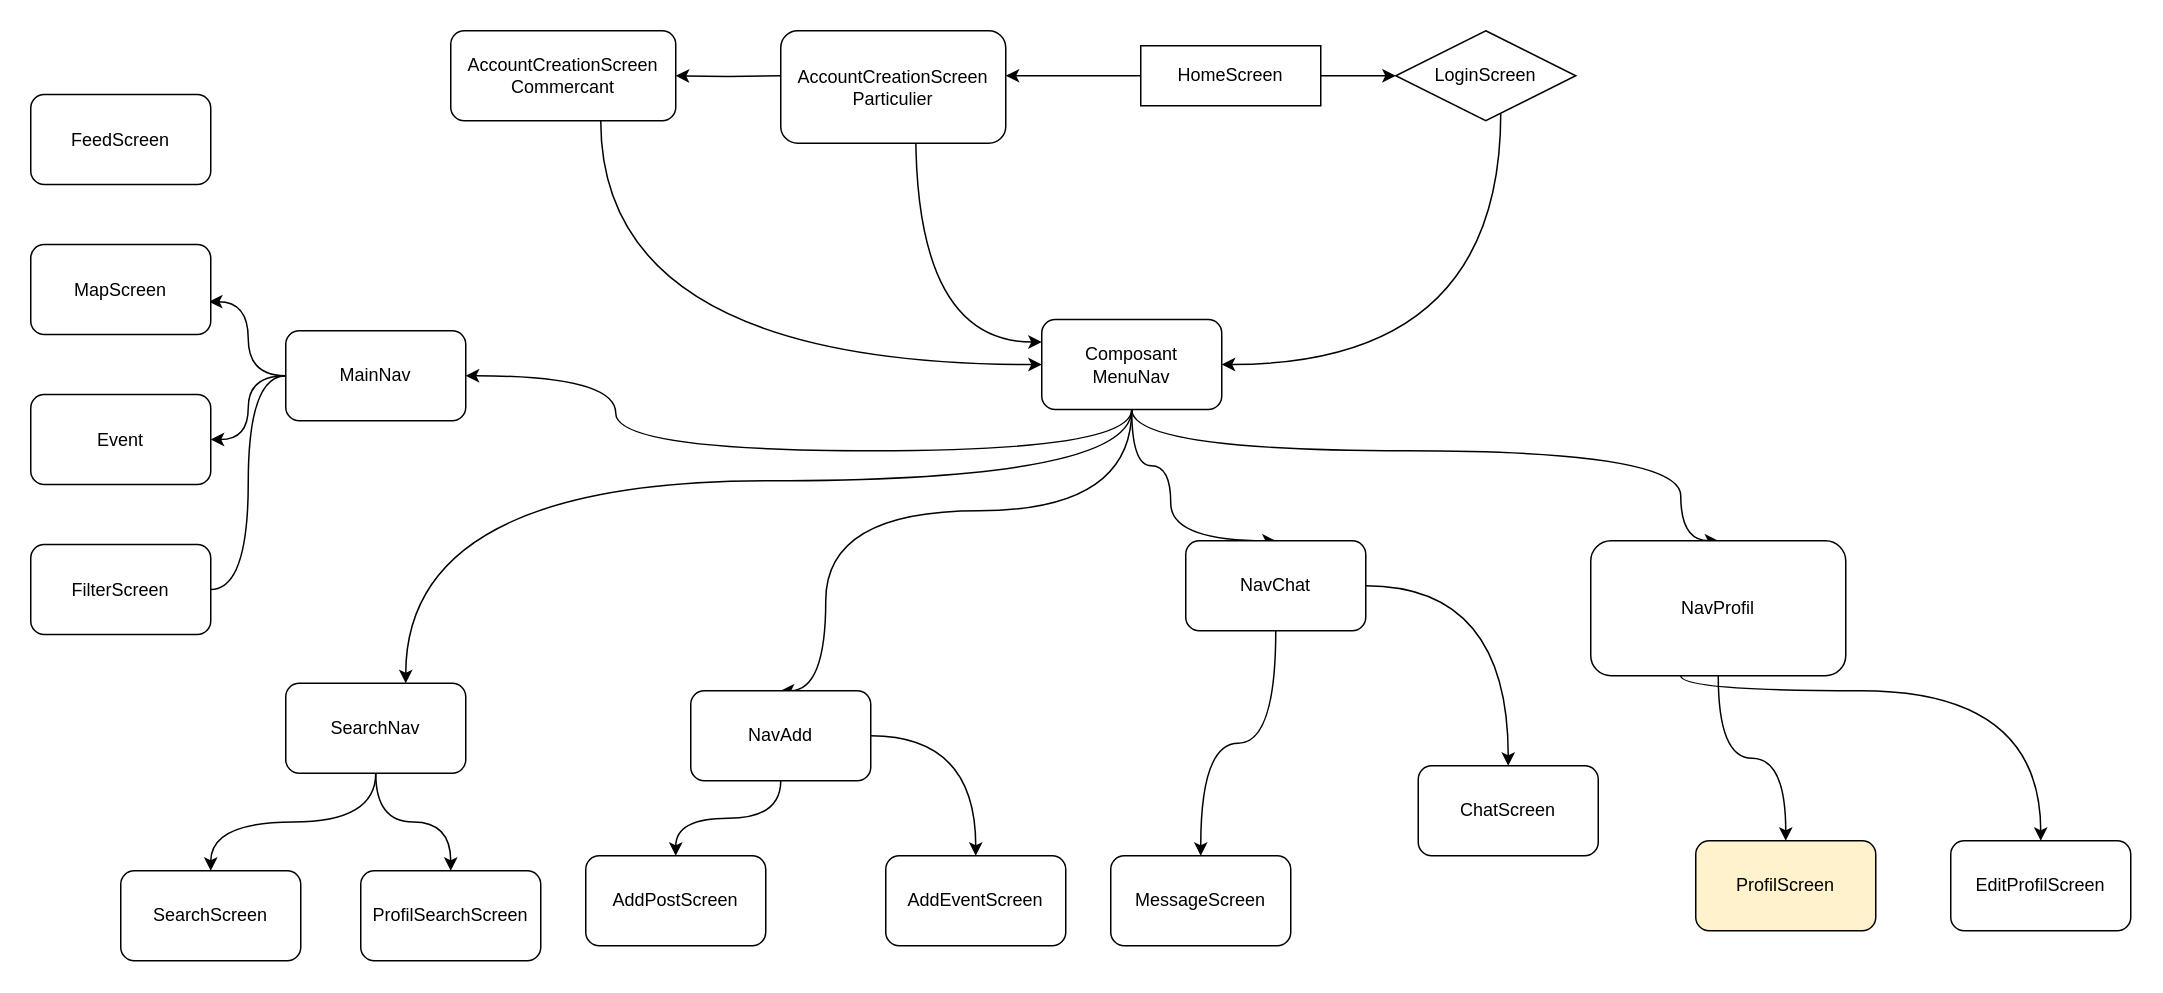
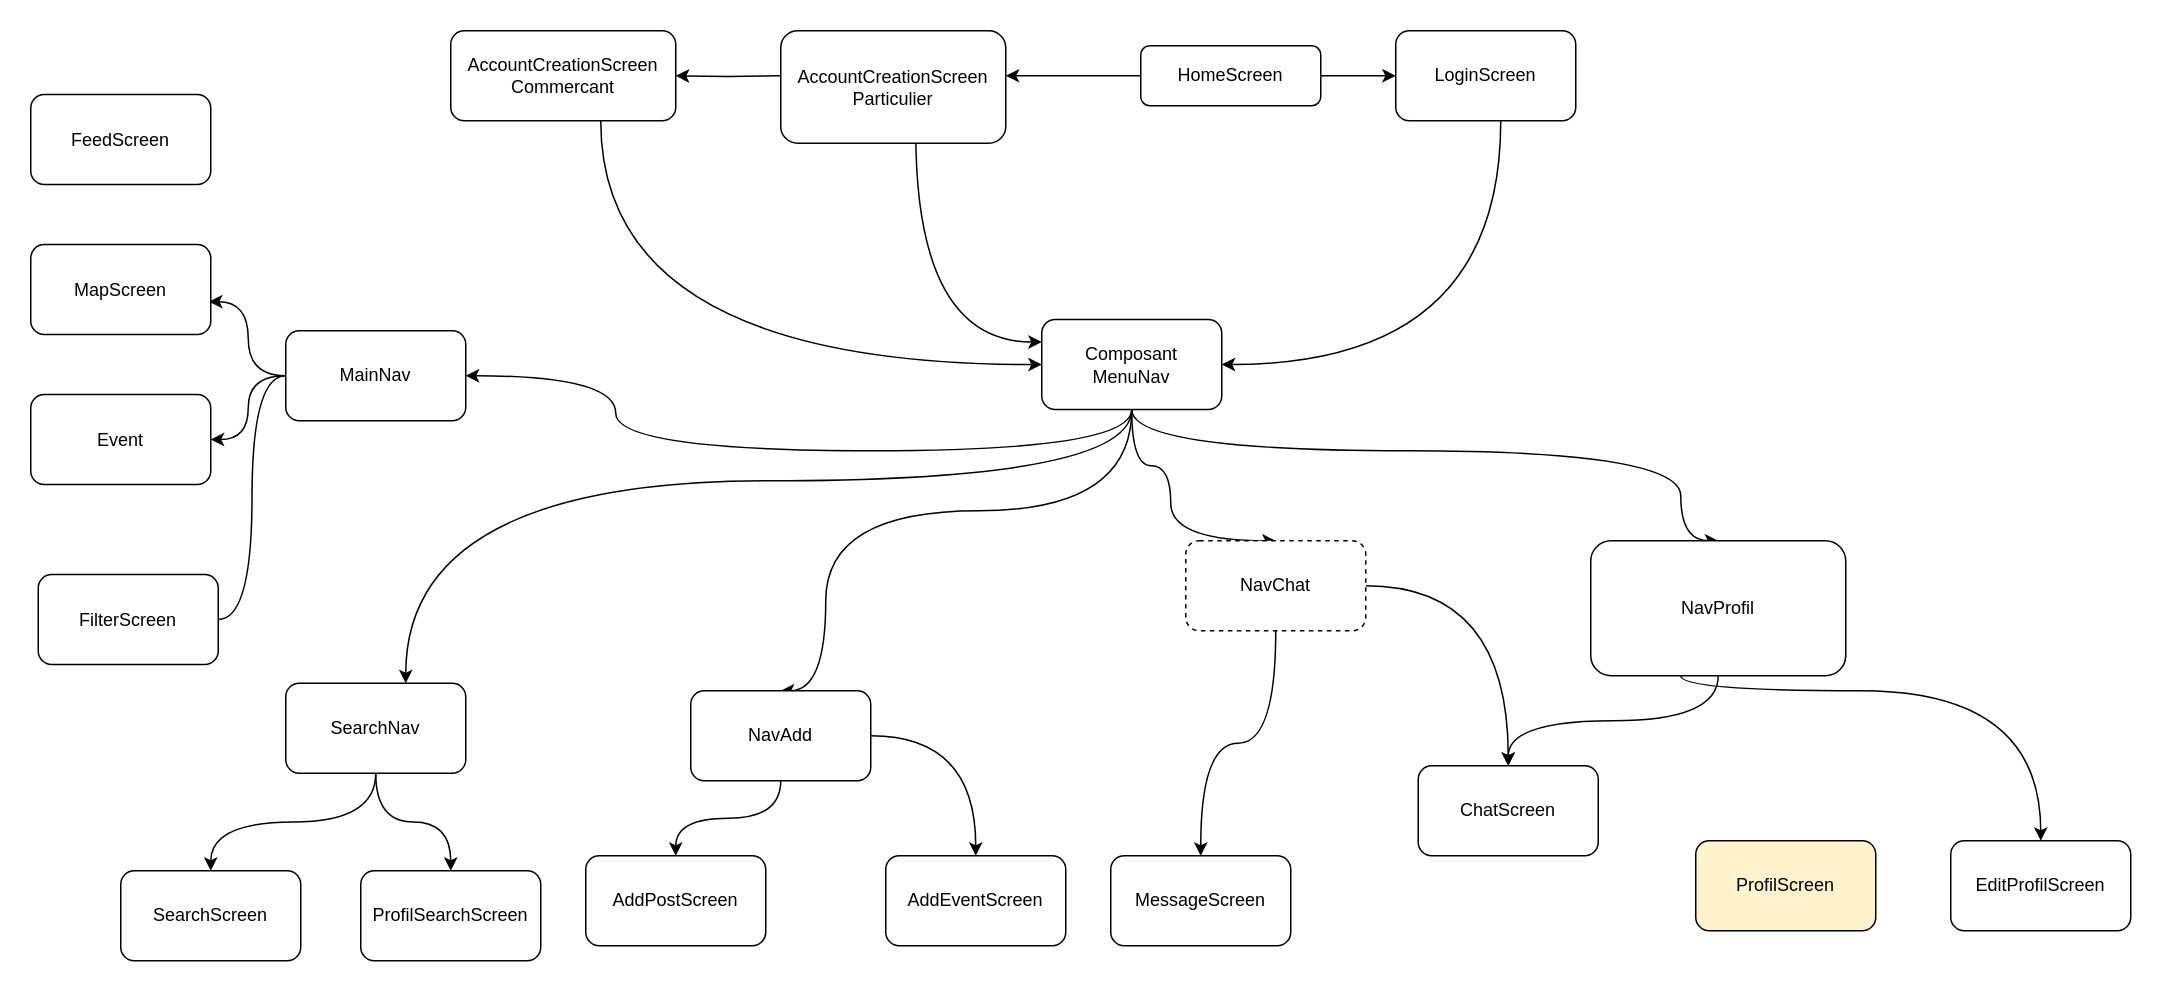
node "HomeScreen": shape rectangle -> rounded rectangle
node "LoginScreen": shape diamond -> rounded rectangle
node "NavChat": style solid -> dashed
node "FilterScreen": moved (121, 590) -> (128, 620)
edge "NavProfil" -> "ProfilScreen": now "NavProfil" -> "ChatScreen"
